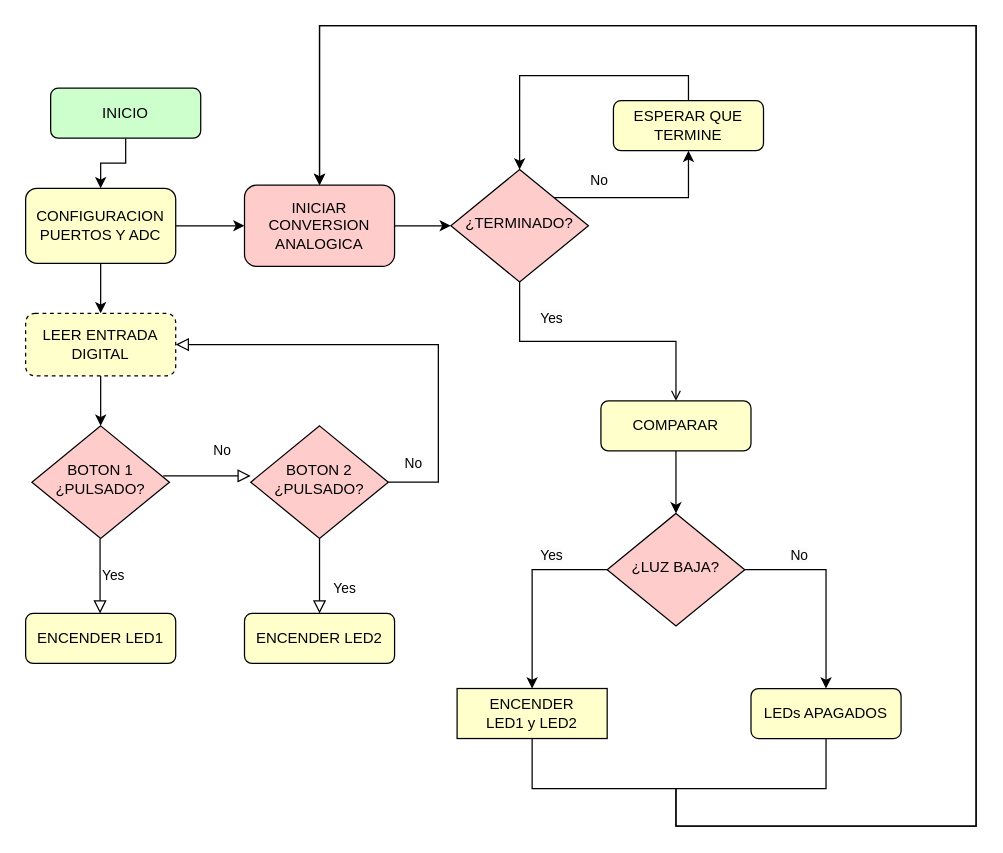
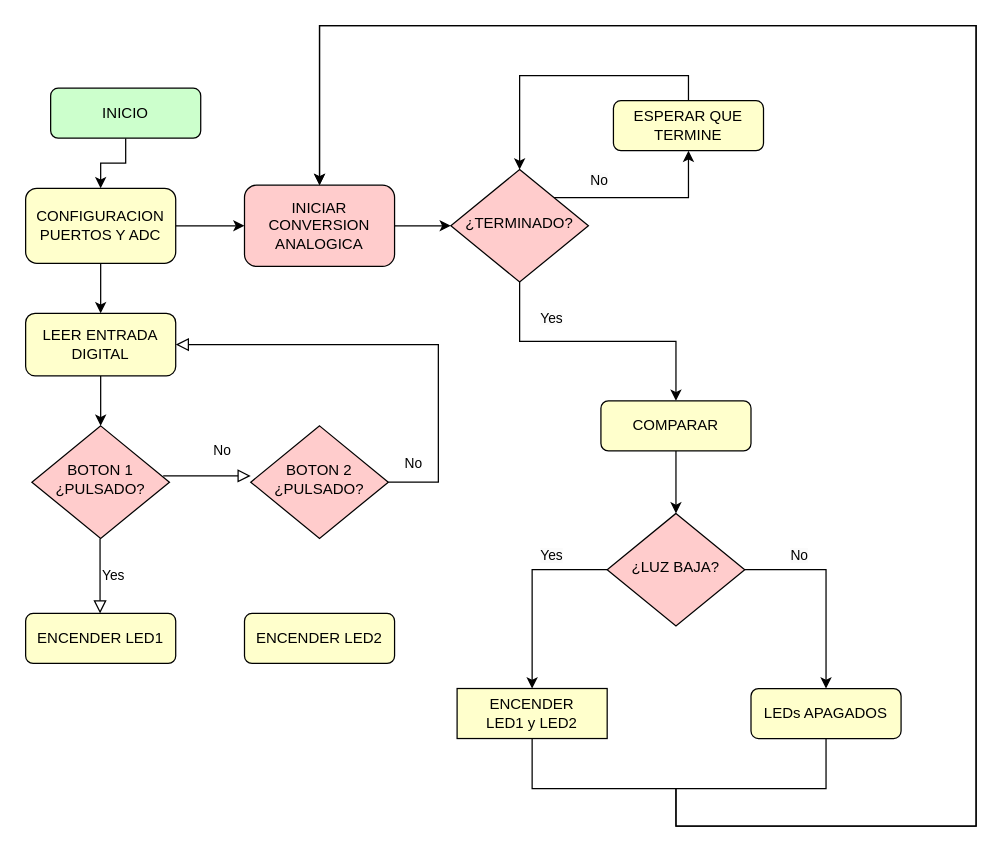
node "LEER ENTRADA DIGITAL": style dashed -> solid
edge "¿TERMINADO?" -> "COMPARAR": arrowhead open -> classic
edge "BOTON 2 ¿PULSADO?" -> "ENCENDER LED2": removed, label "Yes"
